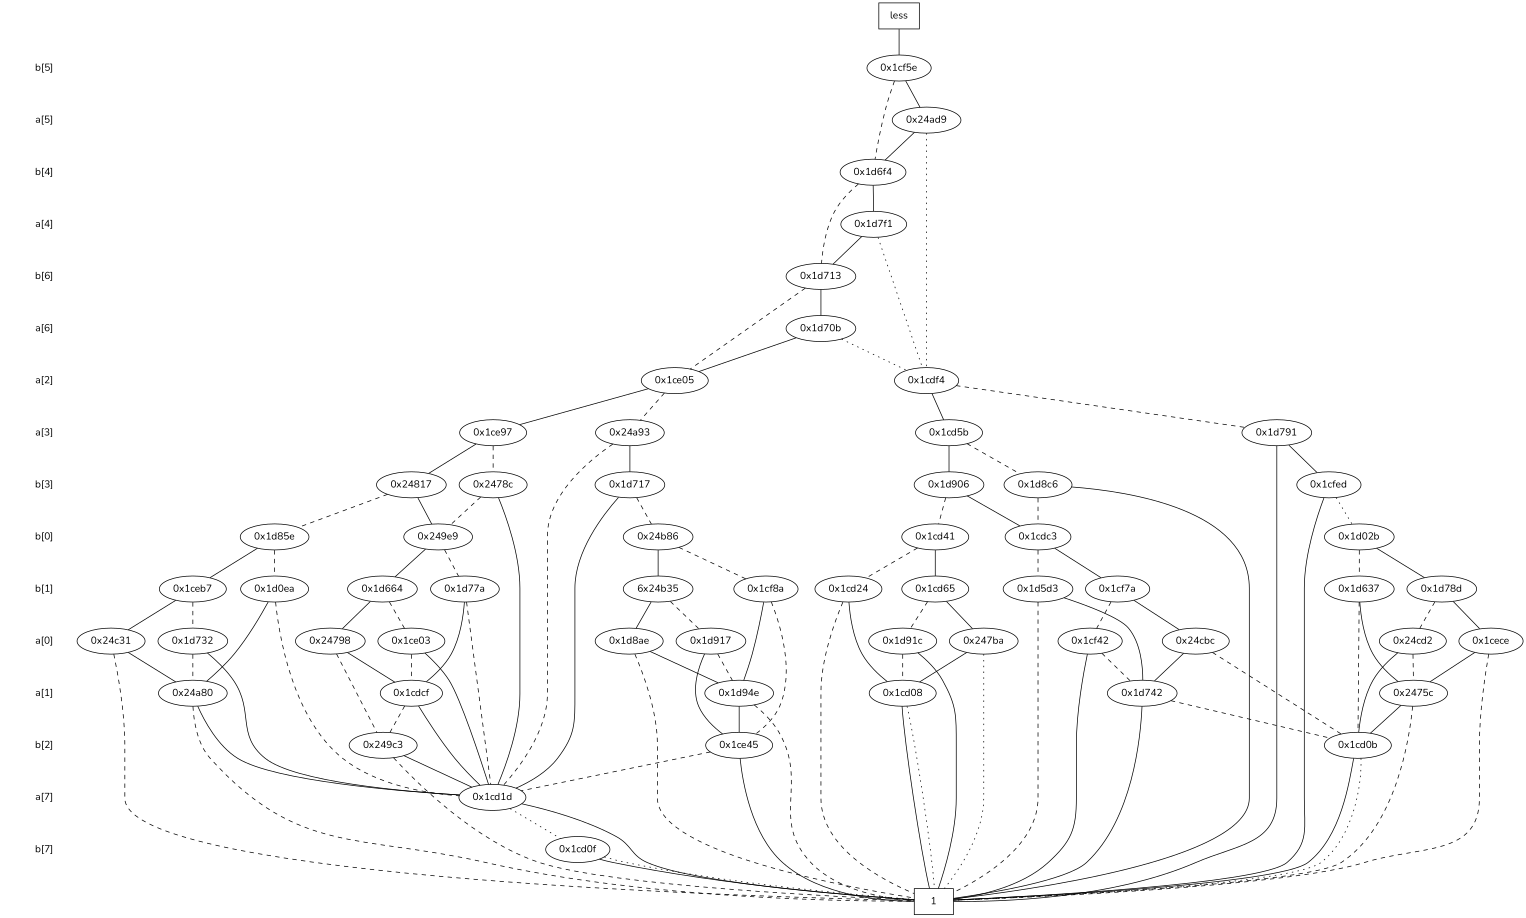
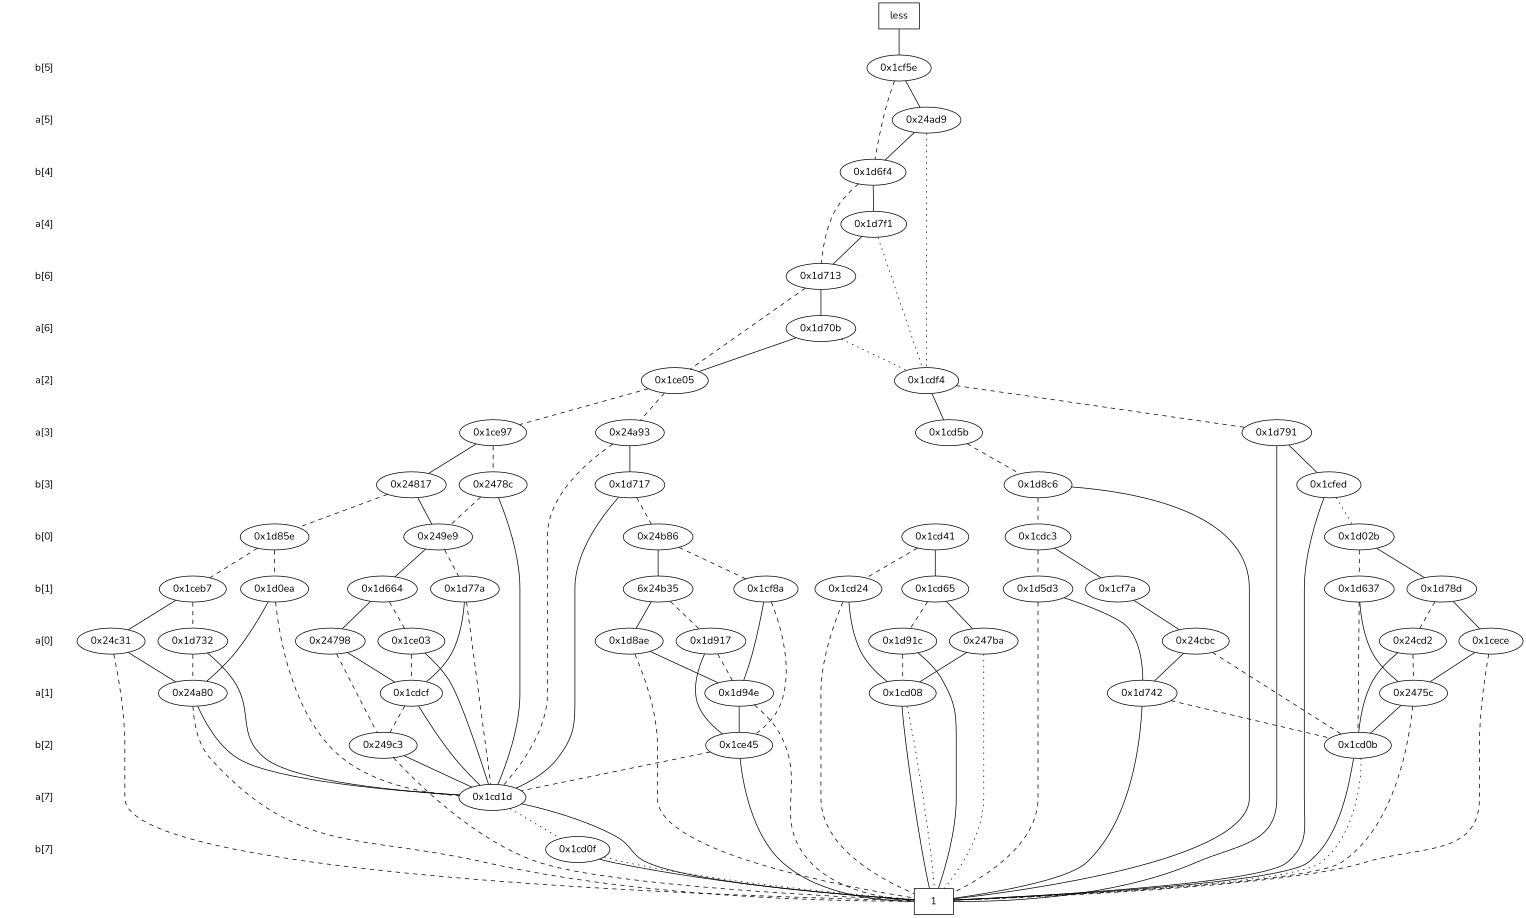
edge "0x1ce05" -- "0x1ce97": style solid -> dashed
node "0x1d906": removed
edge "0x1d85e" -- "0x1ceb7": style solid -> dashed
node "0x1cf42": removed
